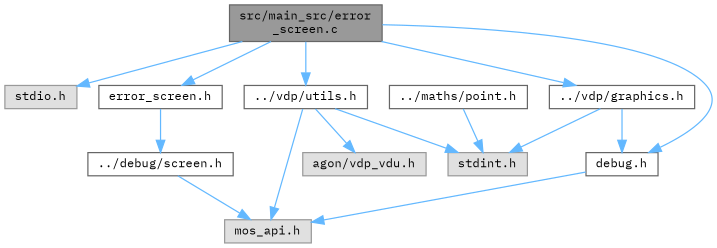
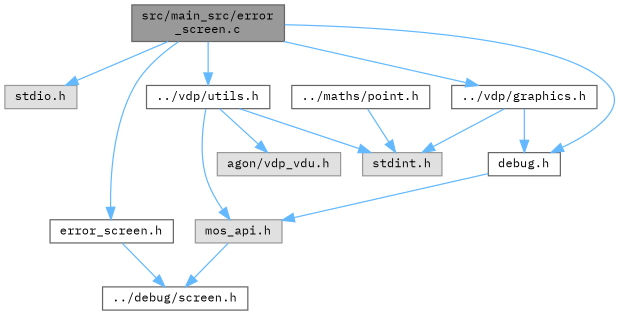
edge "../debug/screen.h" -> "mos_api.h": reversed
